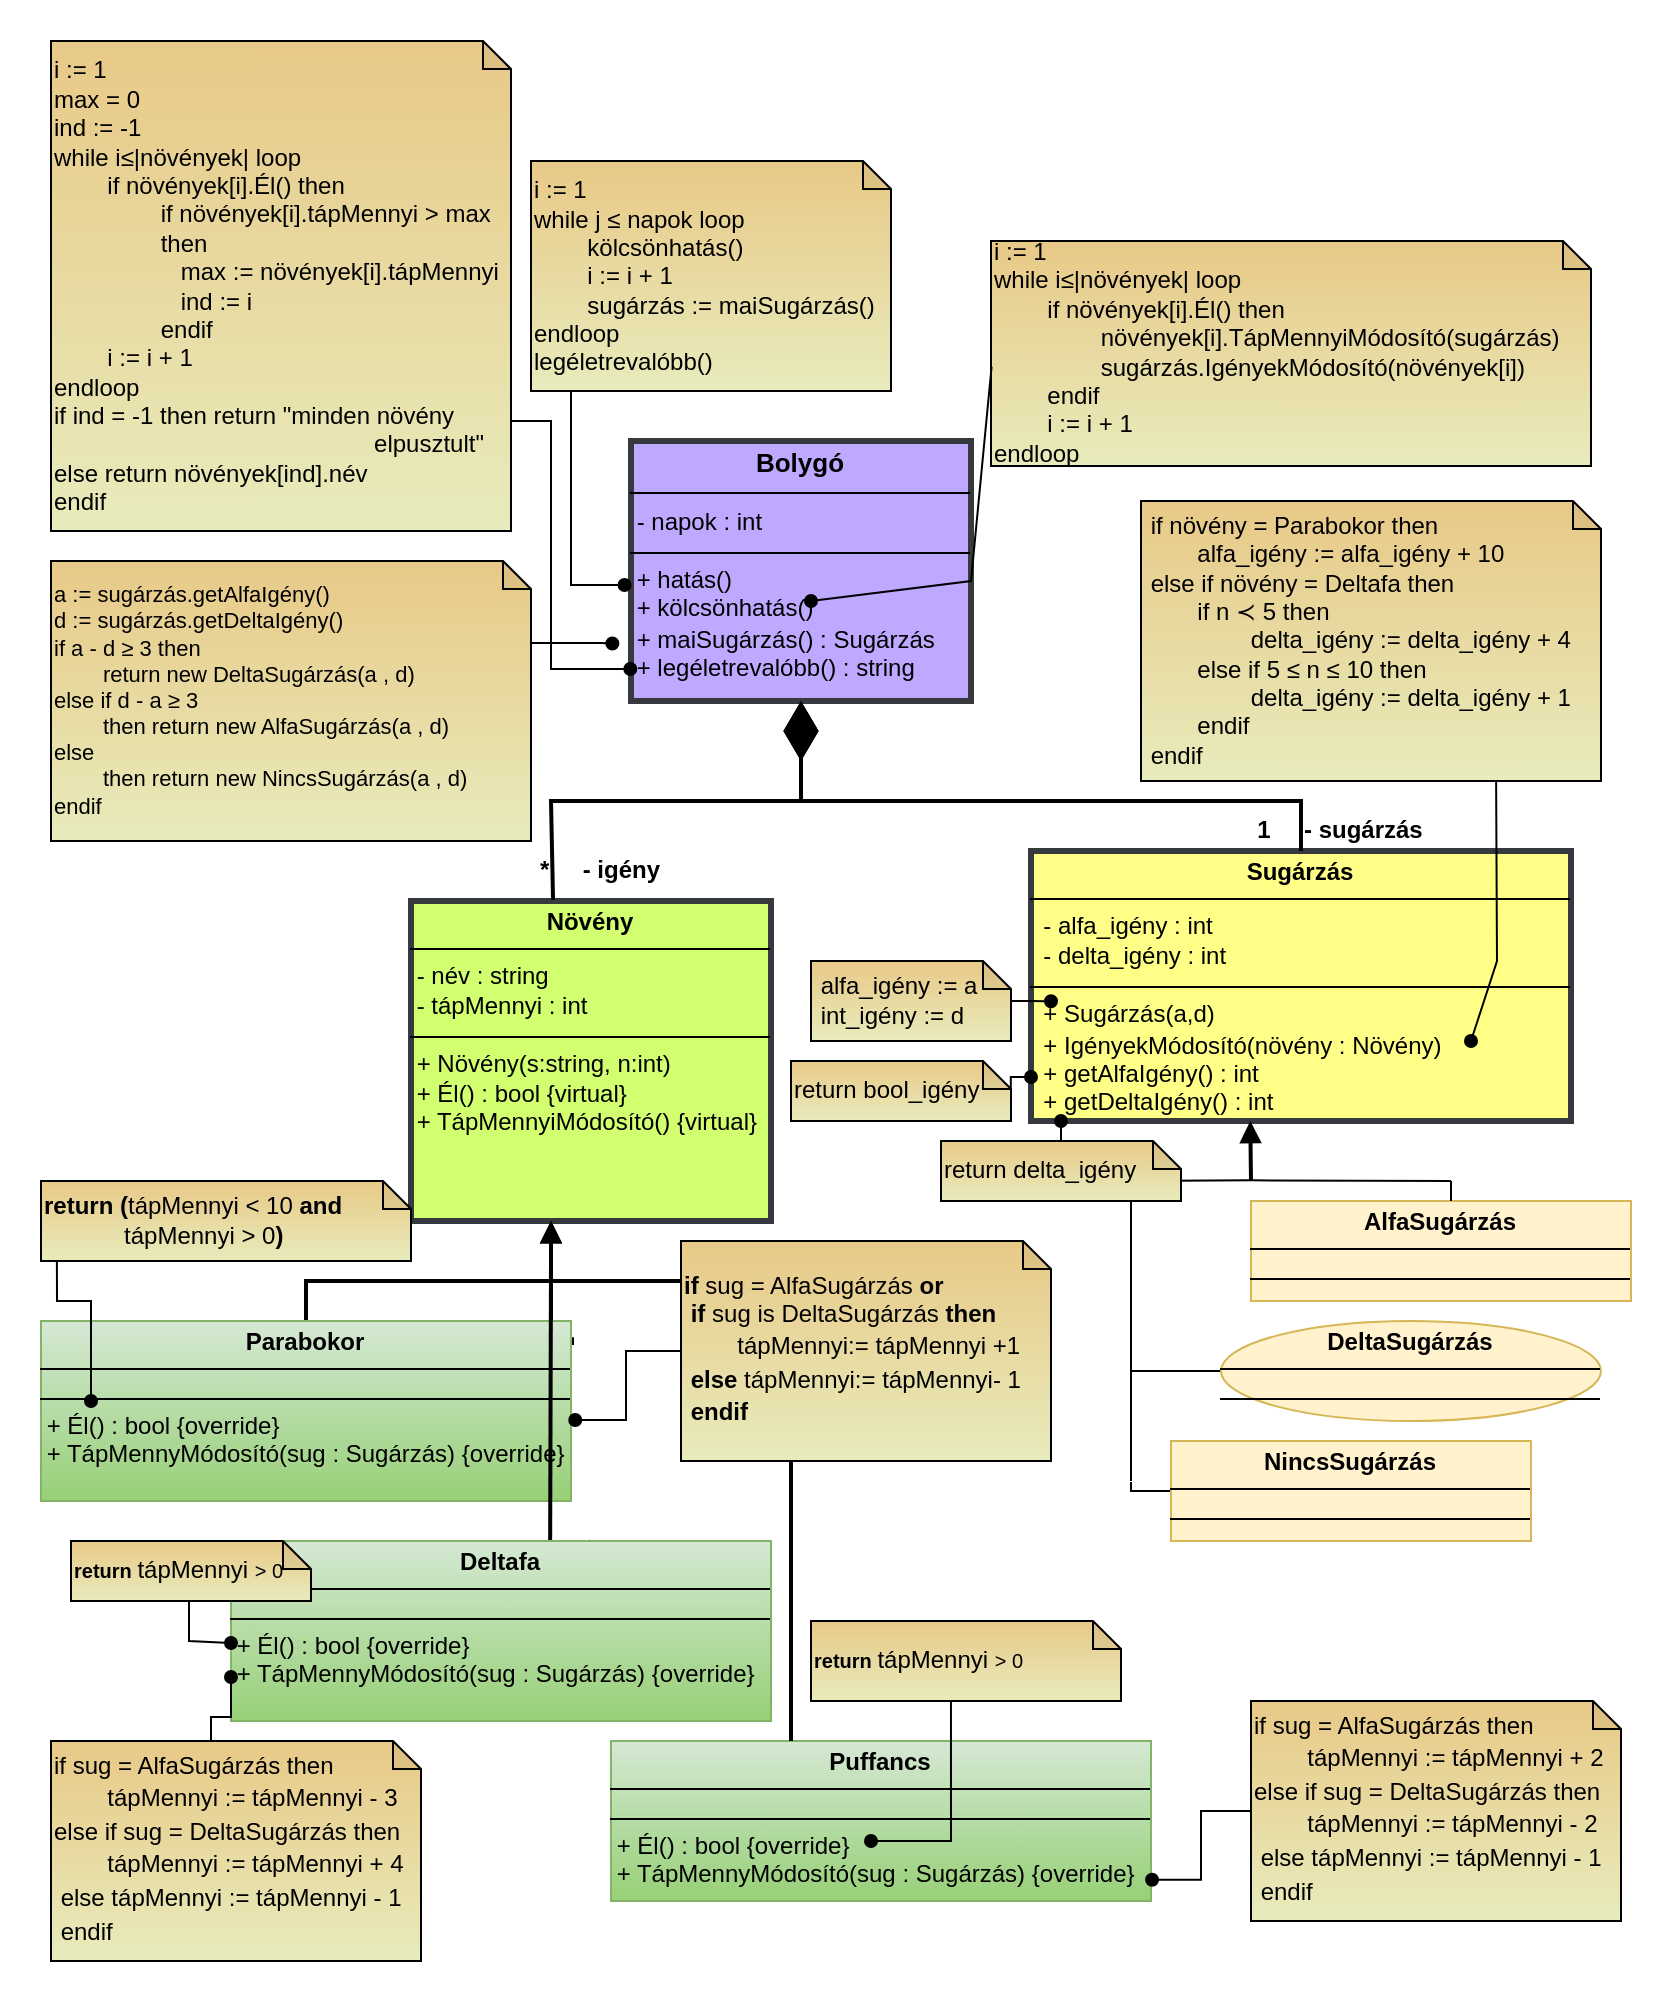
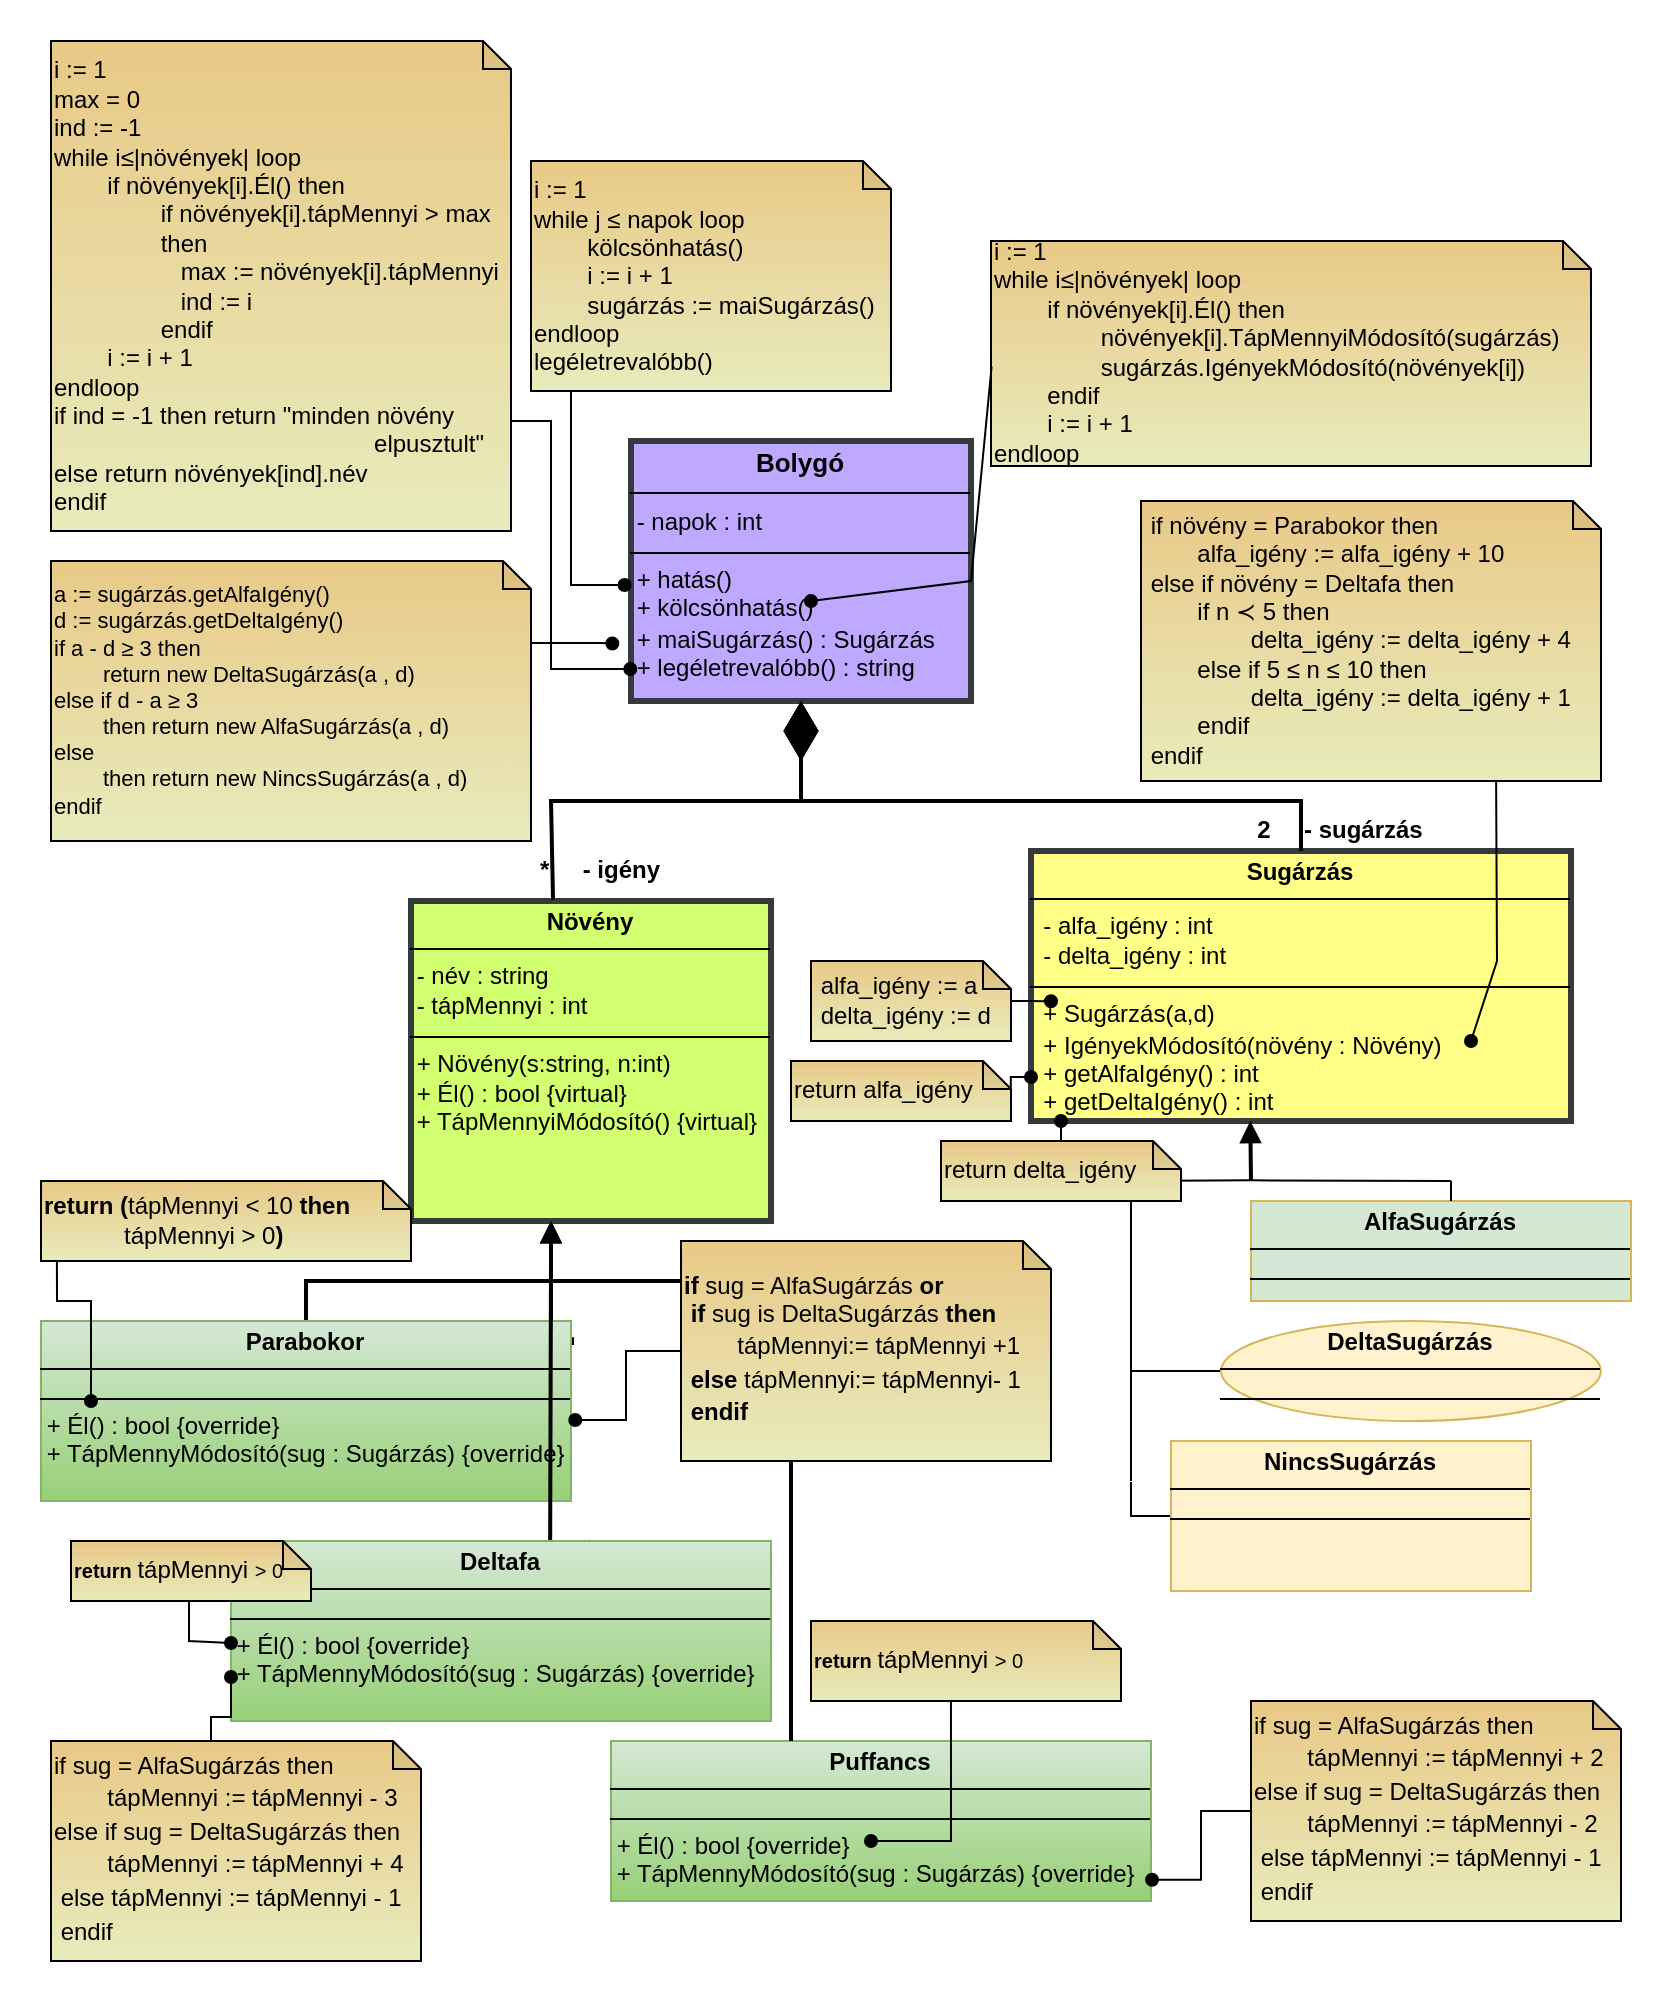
node "1 - sugárzás": label "1 - sugárzás" -> "2 - sugárzás"
node "alfa_igény := a int_igény := d": label "alfa_igény := a int_igény := d" -> "alfa_igény := a delta_igény := d"
node "return bool_igény": label "return bool_igény" -> "return alfa_igény"
node "return (tápMennyi < 10 and tápMennyi > 0)": label "return (tápMennyi < 10 and tápMennyi > 0)" -> "return (tápMennyi < 10 then tápMennyi > 0)"
node "AlfaSugárzás": fillcolor #fff2cc -> #d5e8d4
node "NincsSugárzás": size 360x100 -> 360x150
